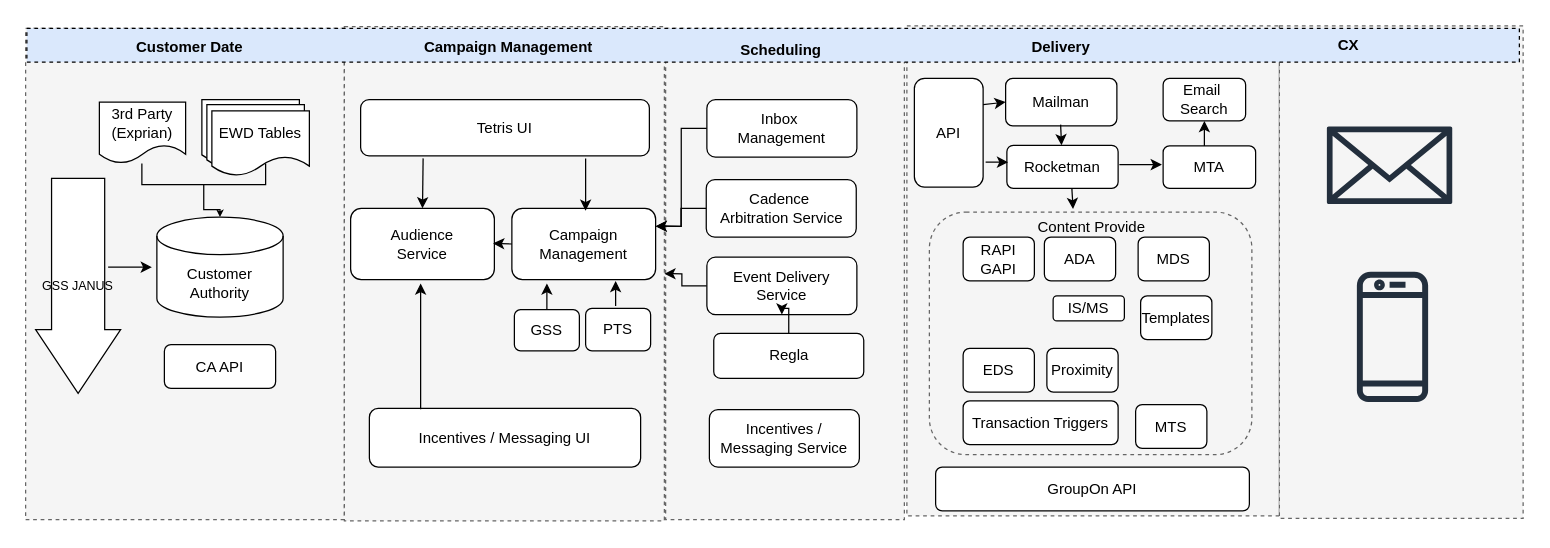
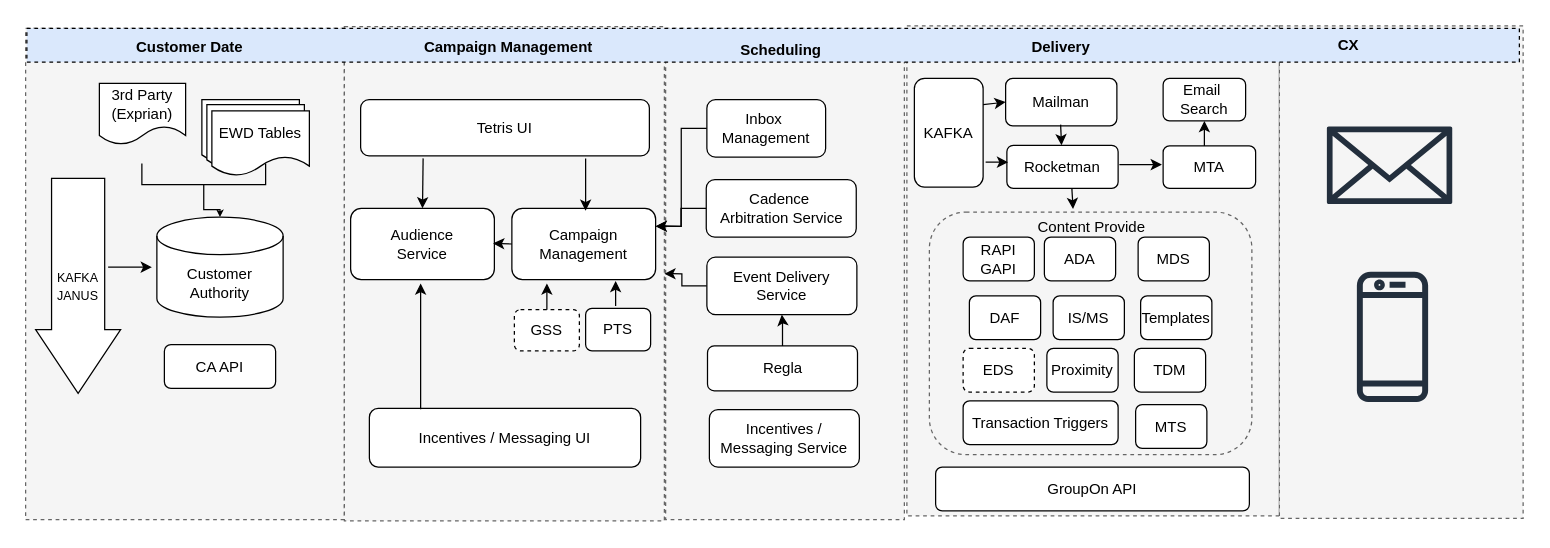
node "Inbox Management": size 150x58 -> 119x58
node "3rd Party (Exprian)": moved (143, 133) -> (143, 114)
node "API": label "API" -> "KAFKA"
node "GSS JANUS": label "GSS JANUS" -> "KAFKA JANUS"
node "IS/MS": size 71x25 -> 71x44
node "DAF": added
node "GSS": style solid -> dashed
node "Regla": moved (789, 356) -> (783, 368)
node "EDS": style solid -> dashed
node "TDM": added
